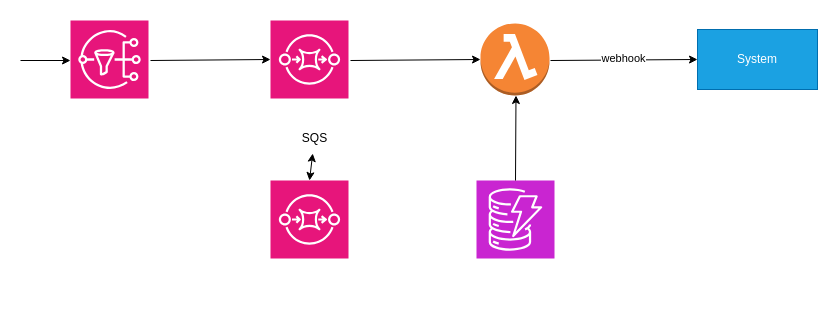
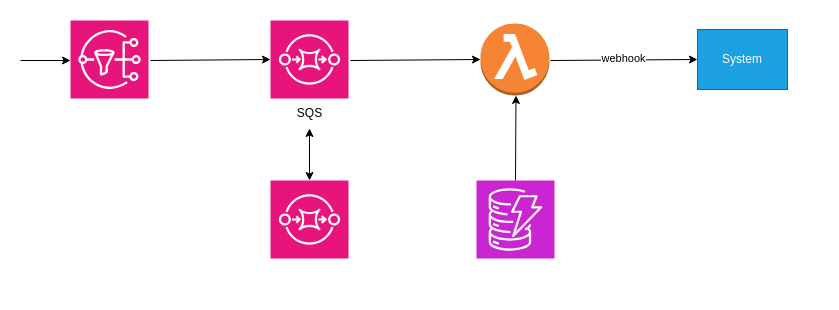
node "System": size 120x60 -> 90x60
node "SQS": moved (315, 139) -> (310, 114)
